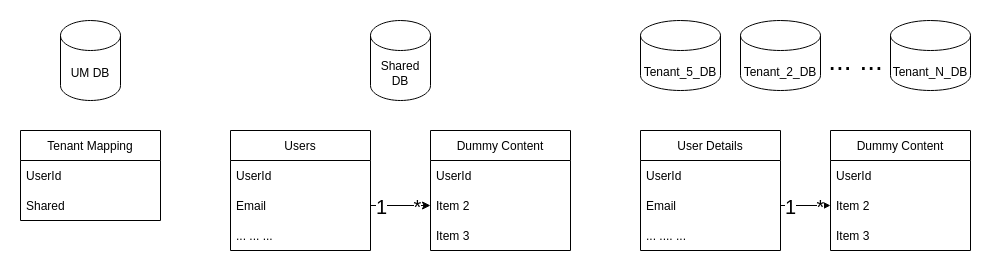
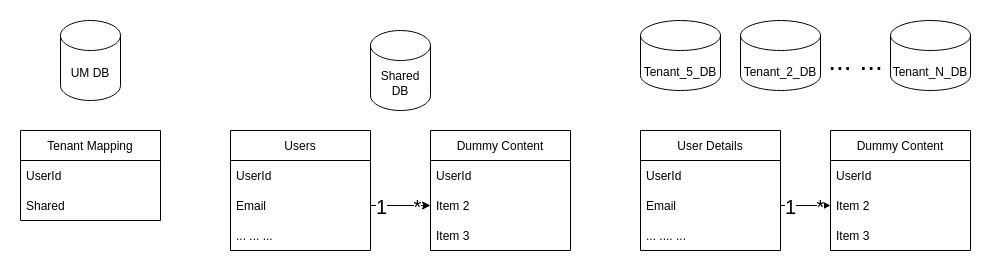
node "Shared DB": moved (401, 61) -> (401, 71)
